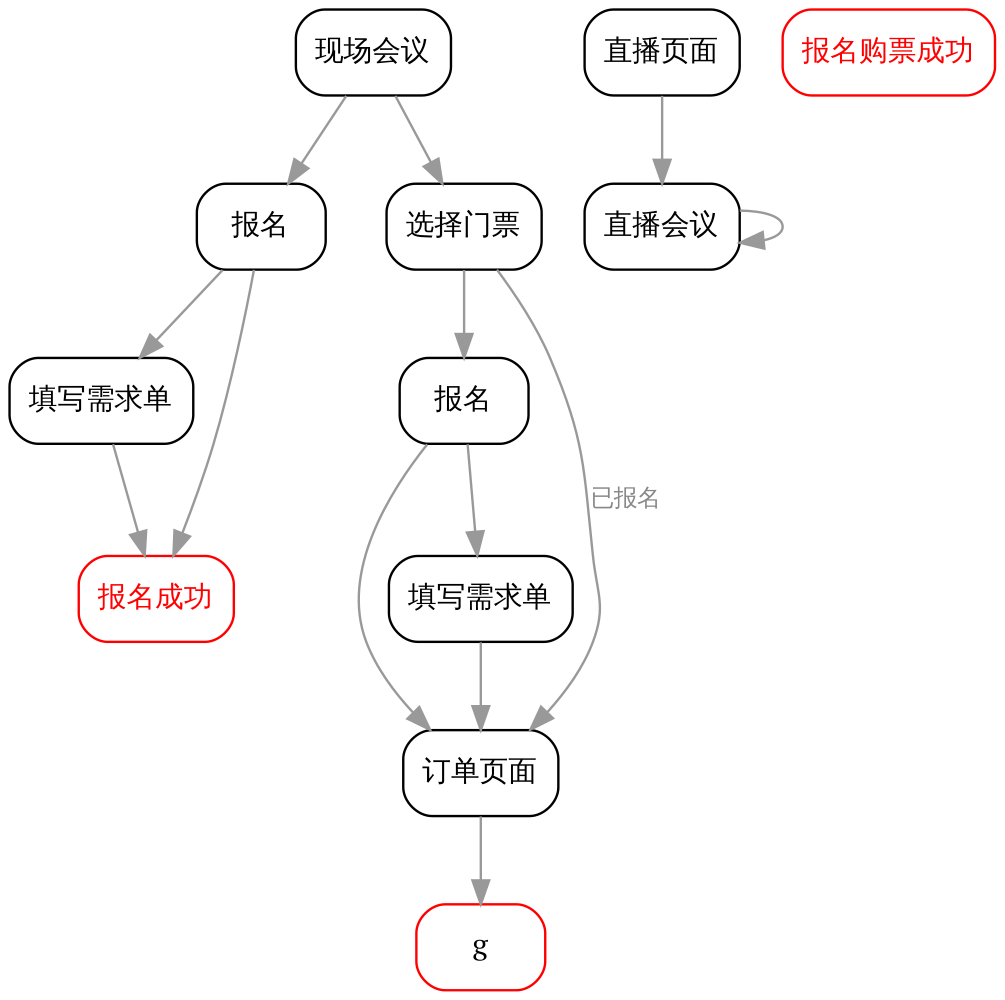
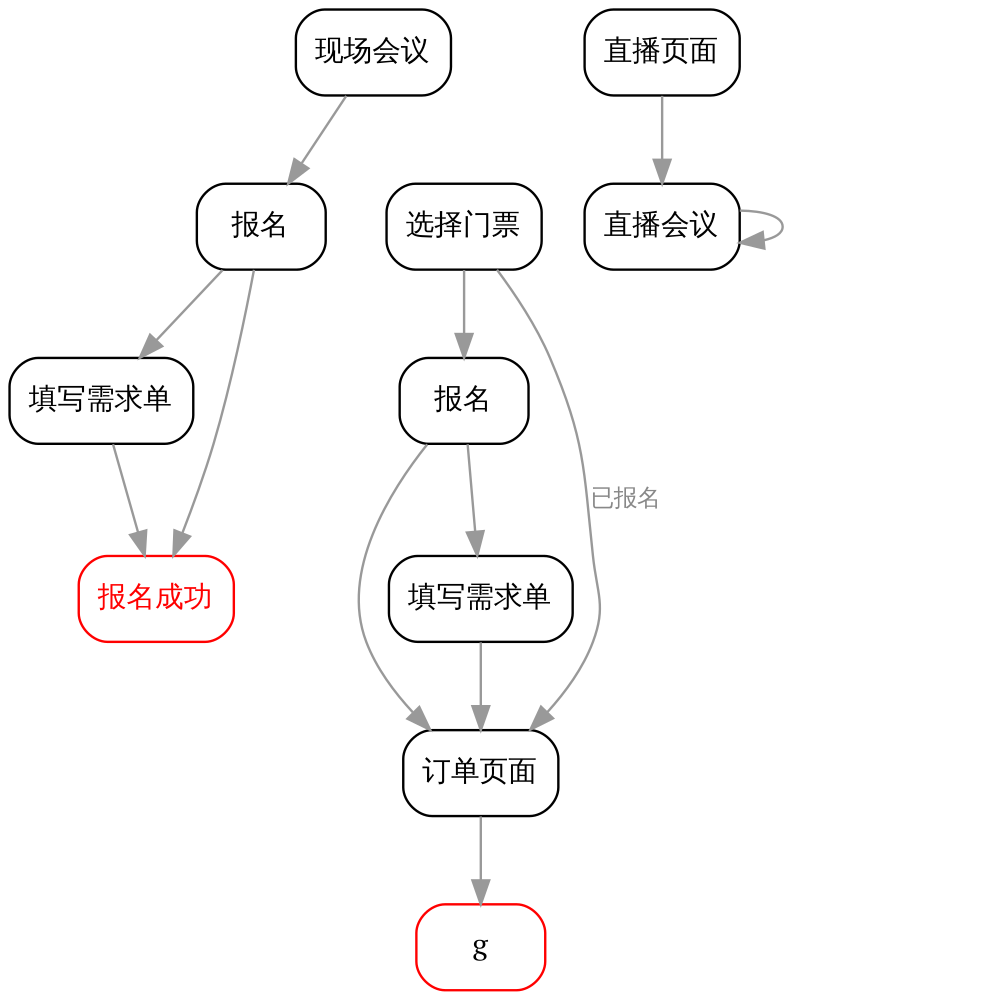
node "报名购票成功": removed
edge "现场会议" -> "选择门票": removed
